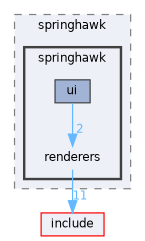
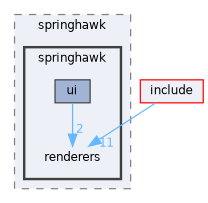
edge "renderers" -> "include": reversed
